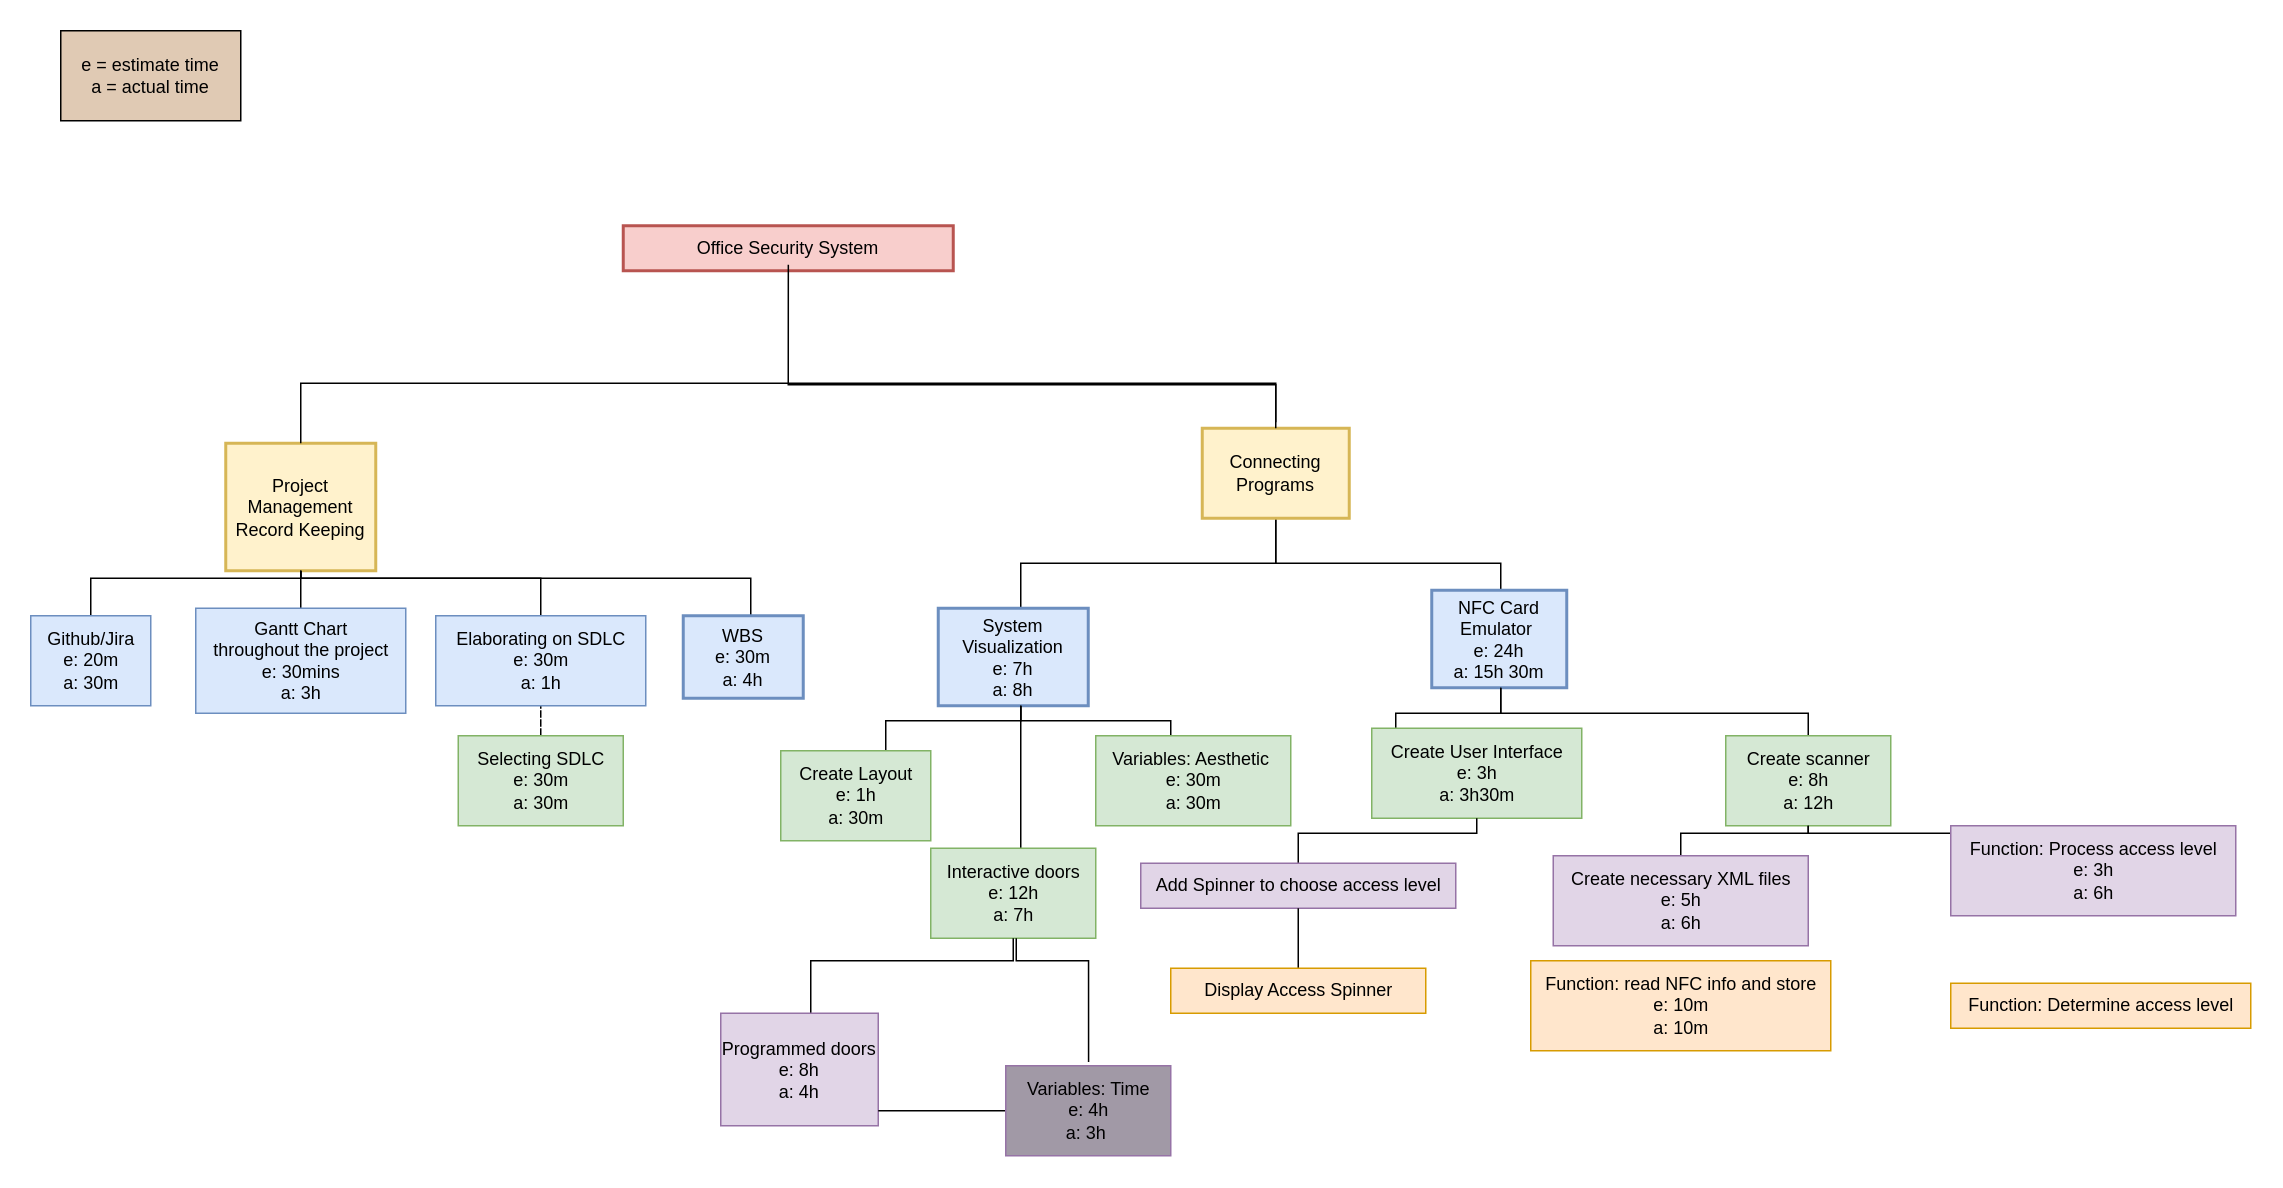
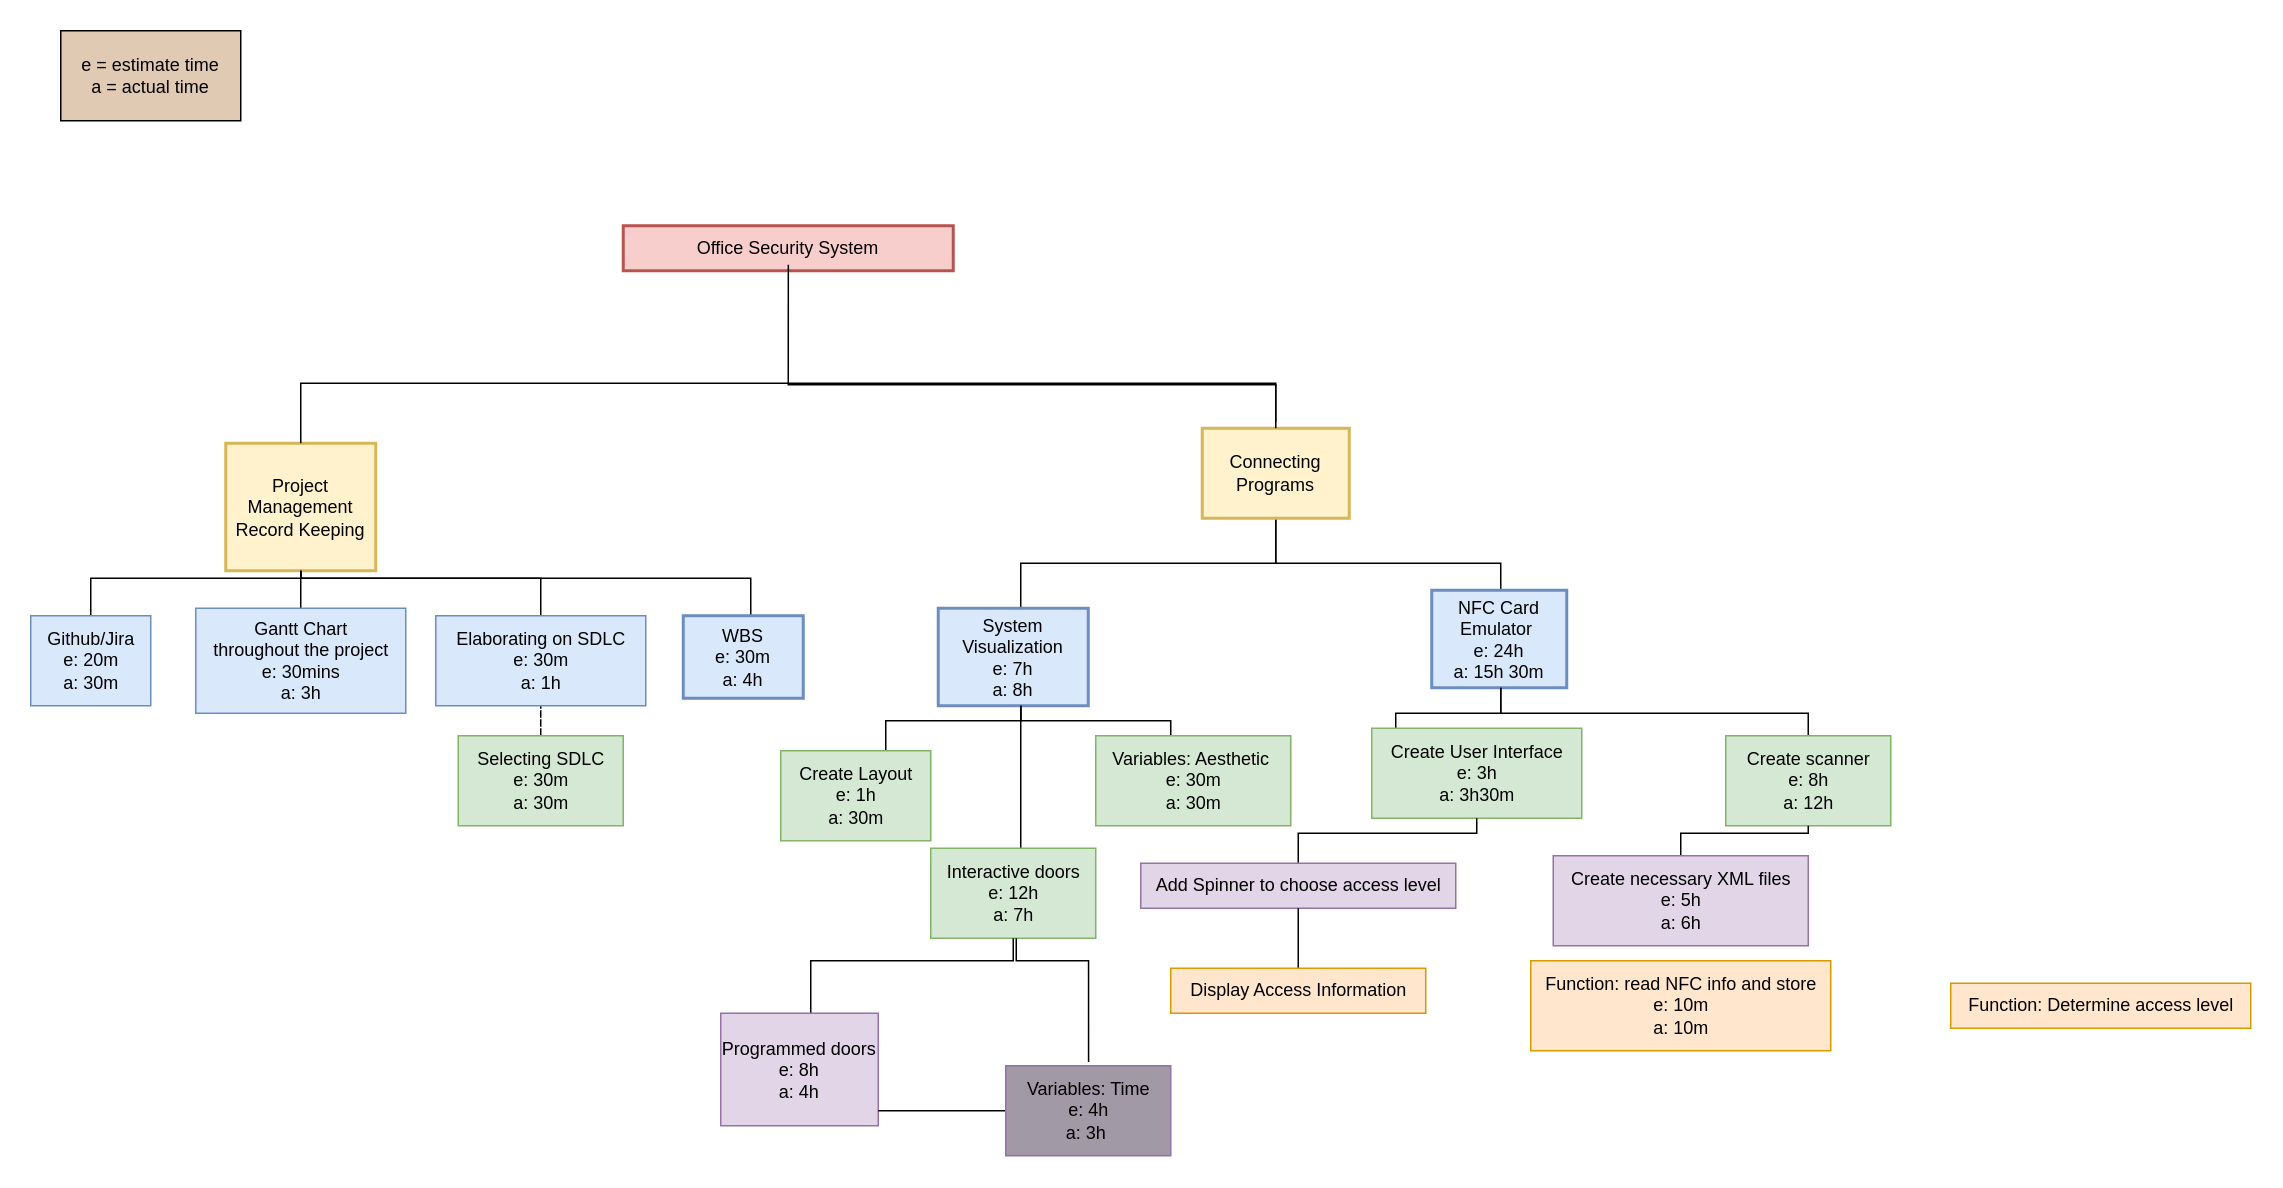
edge "Create scanner e: 8h a: 12h" -- "Function: Process access level e: 3h a: 6h": removed
node "Function: Process access level e: 3h a: 6h": removed
node "Display Access Spinner": label "Display Access Spinner" -> "Display Access Information"
